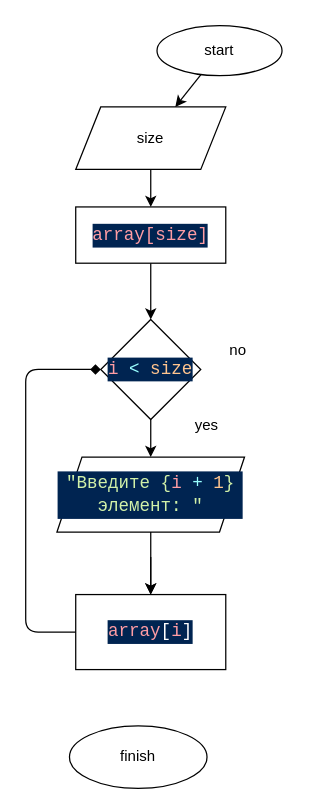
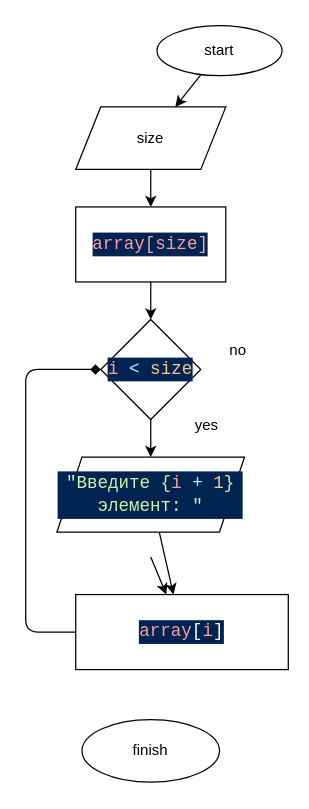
node "array[size]": size 150x56 -> 150x75
node "array[i]": size 150x75 -> 213x75
node "finish": moved (138, 757) -> (151, 751)
